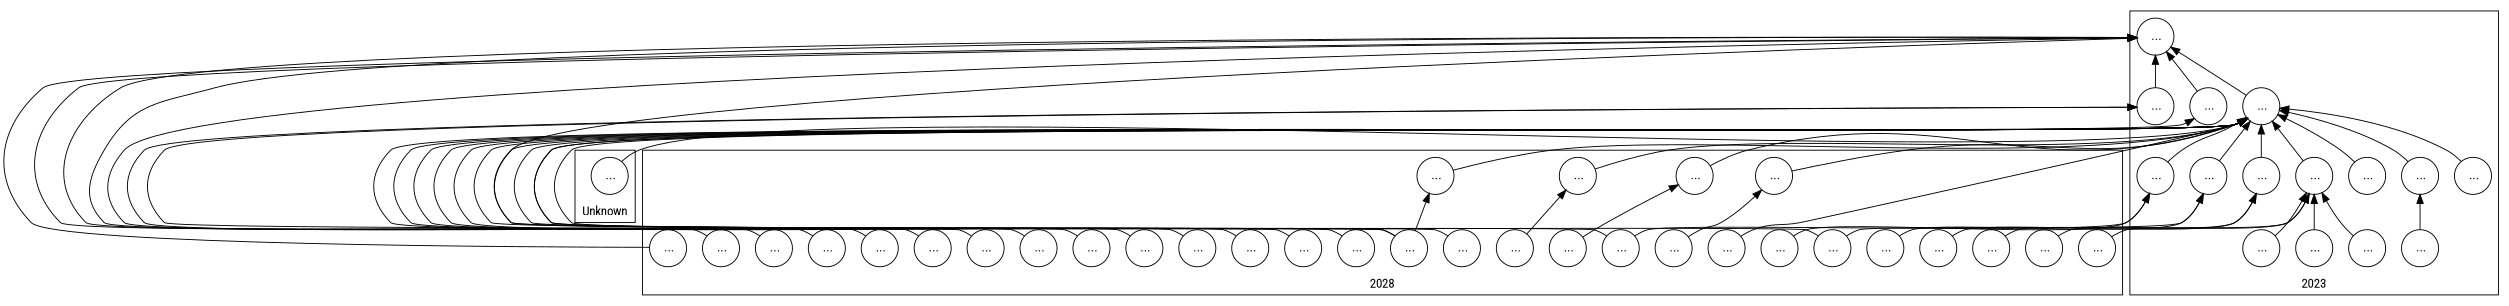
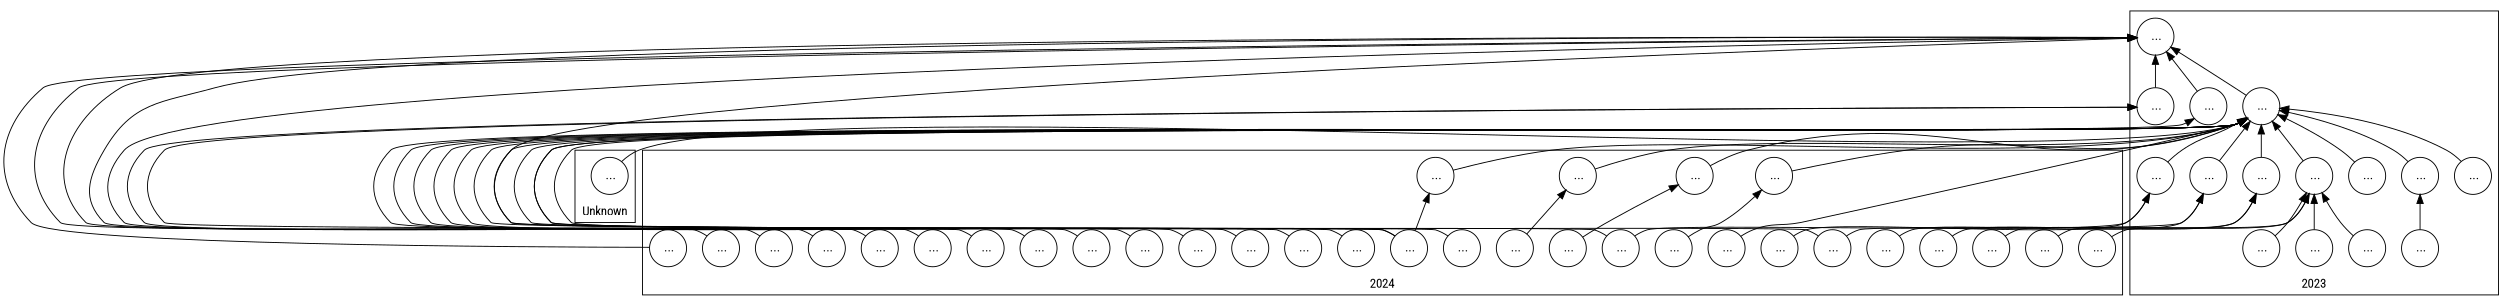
cluster "2028": label "2028" -> "2024"
